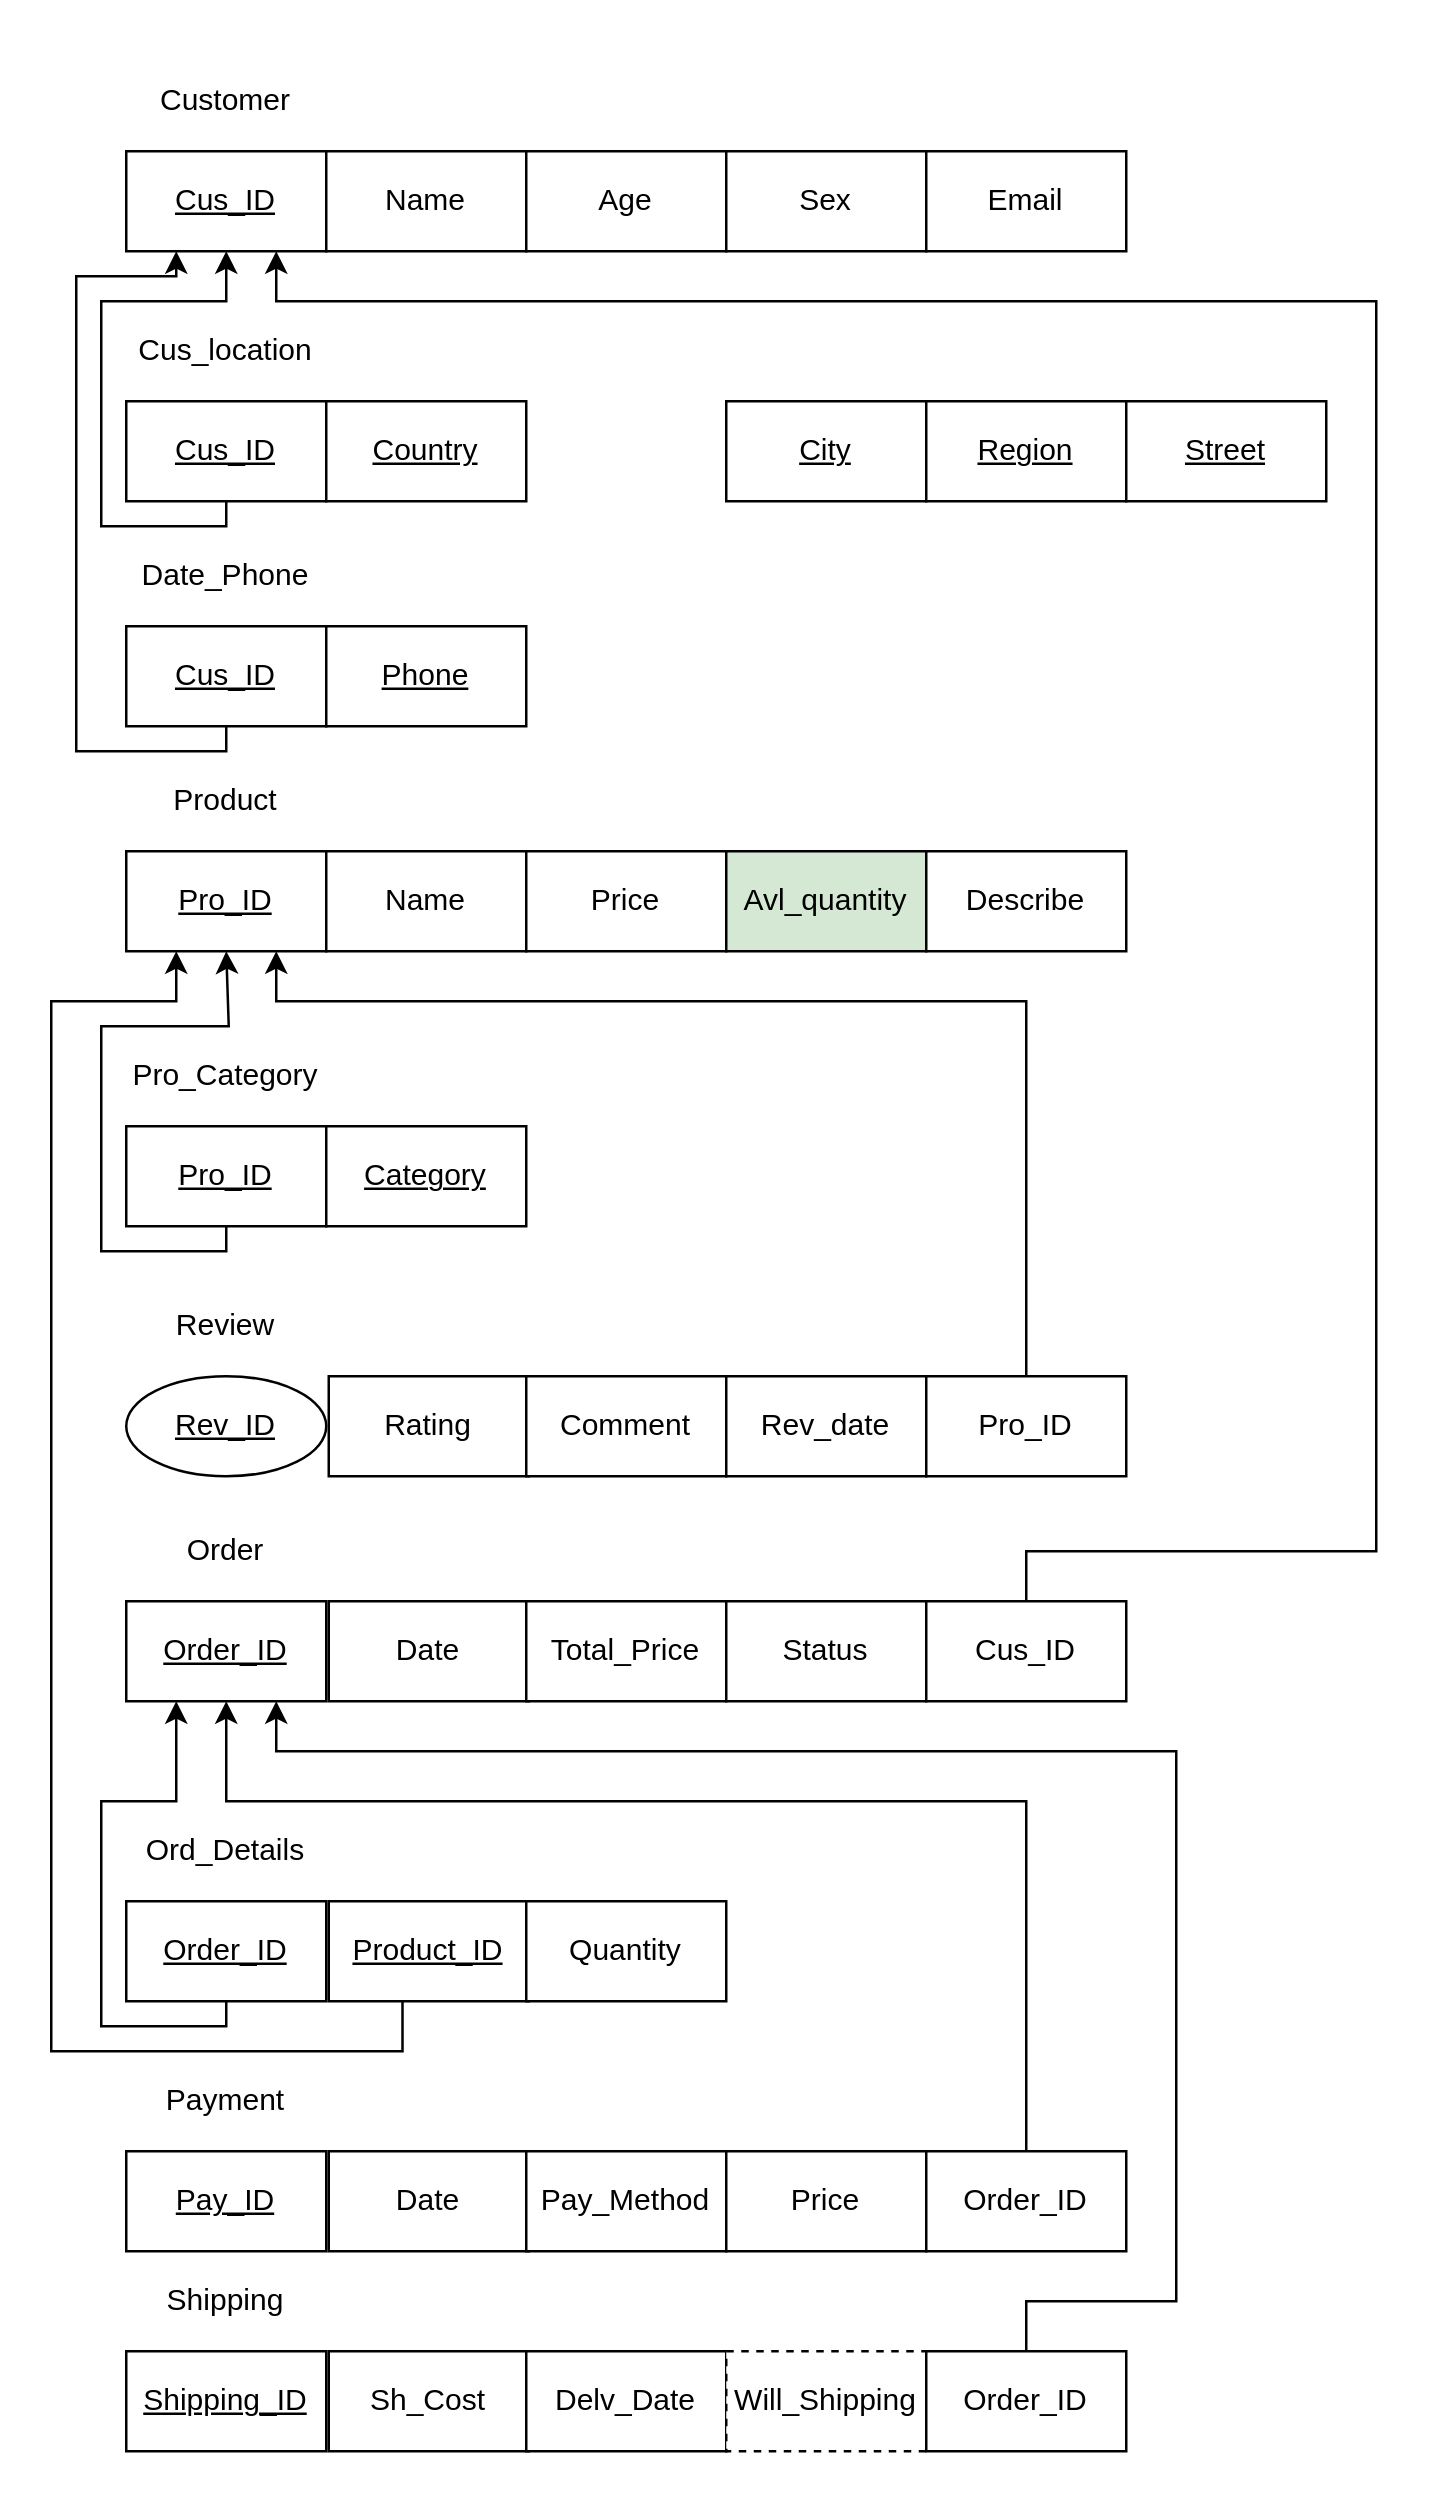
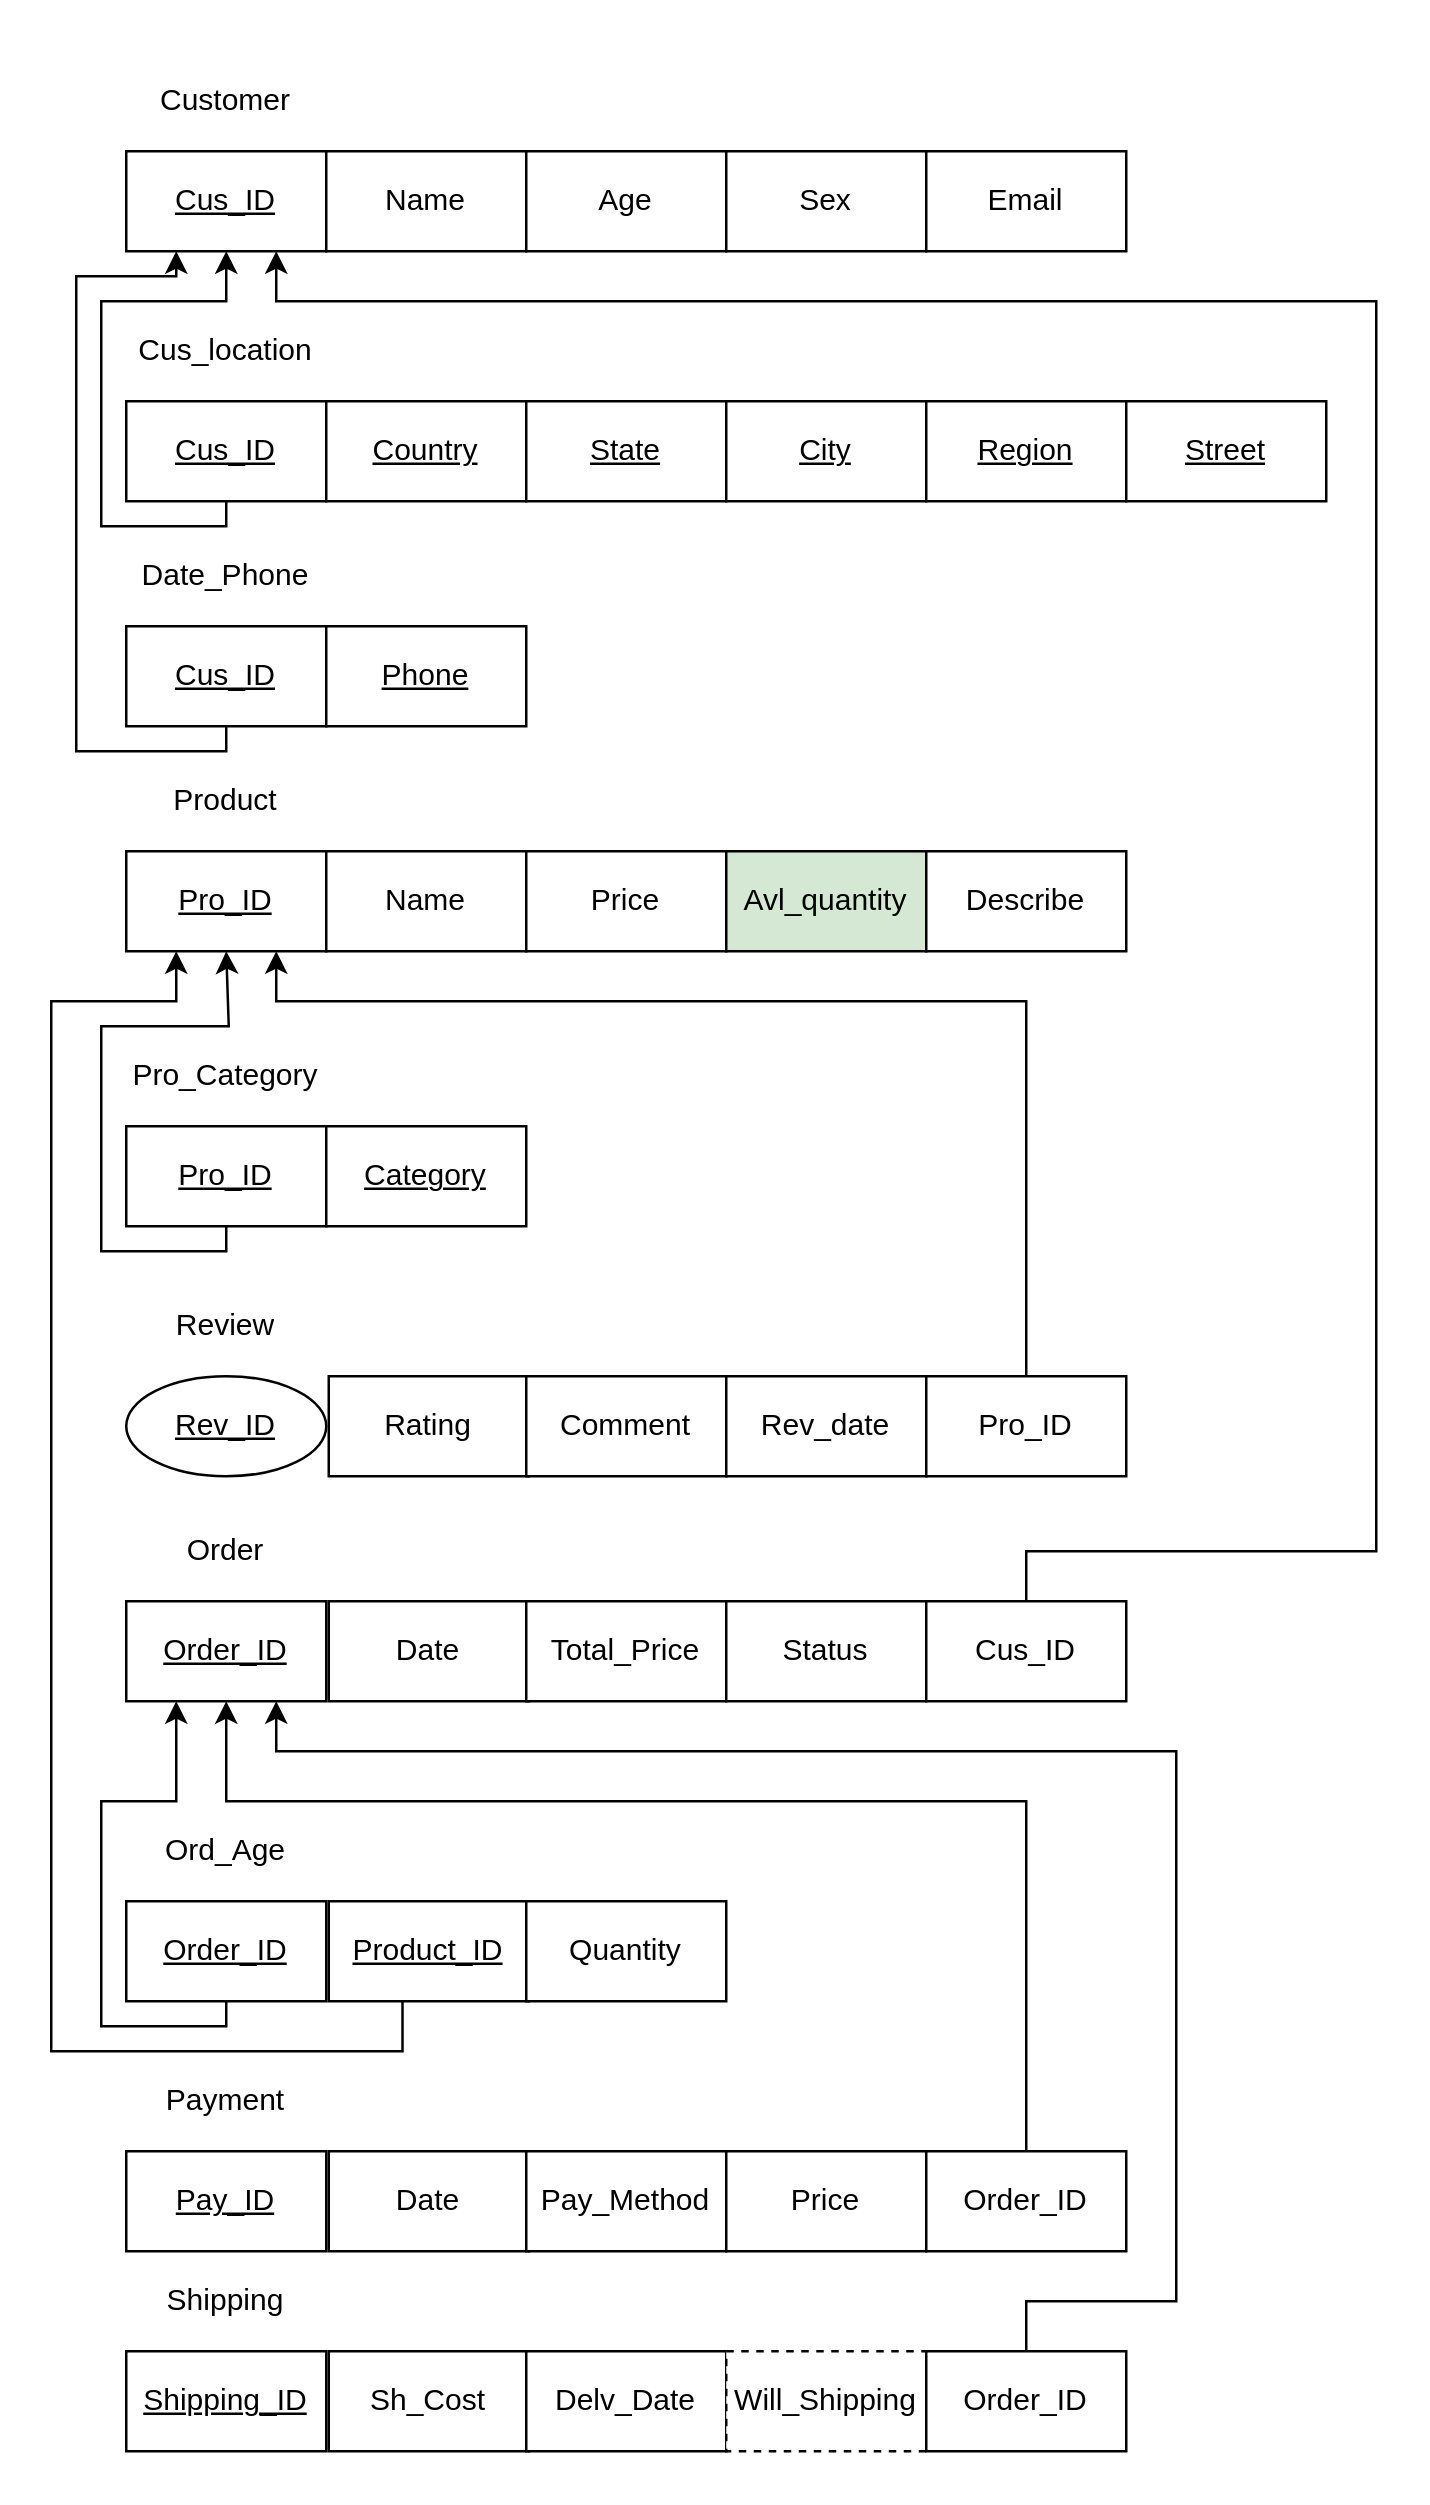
node "State": added
node "Ord_Details": label "Ord_Details" -> "Ord_Age"
